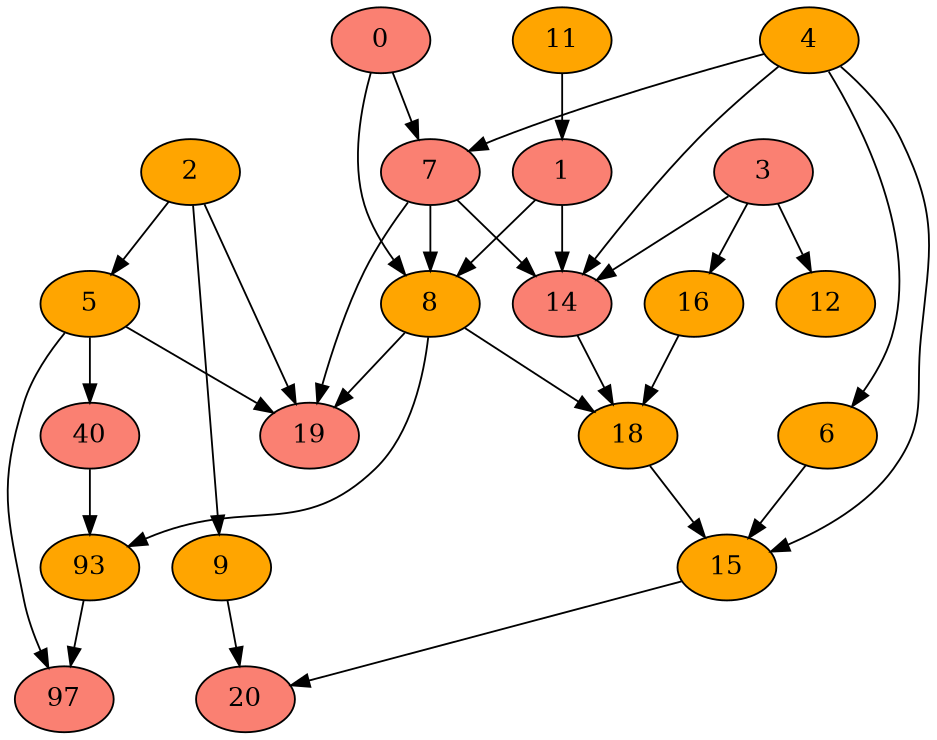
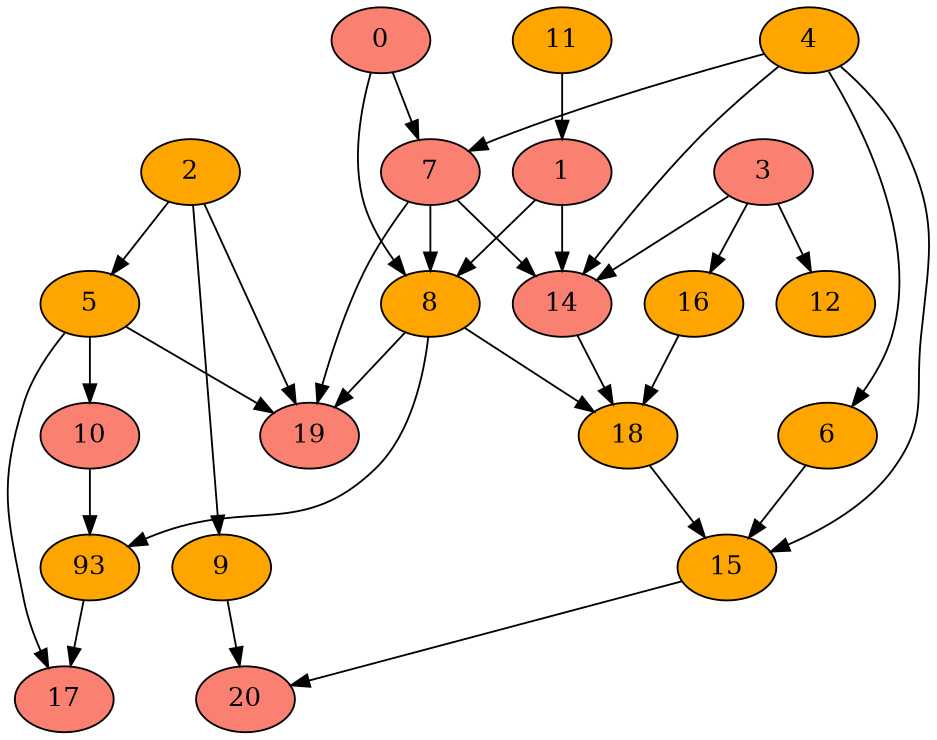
node "40": label "40" -> "10"
node "97": label "97" -> "17"
